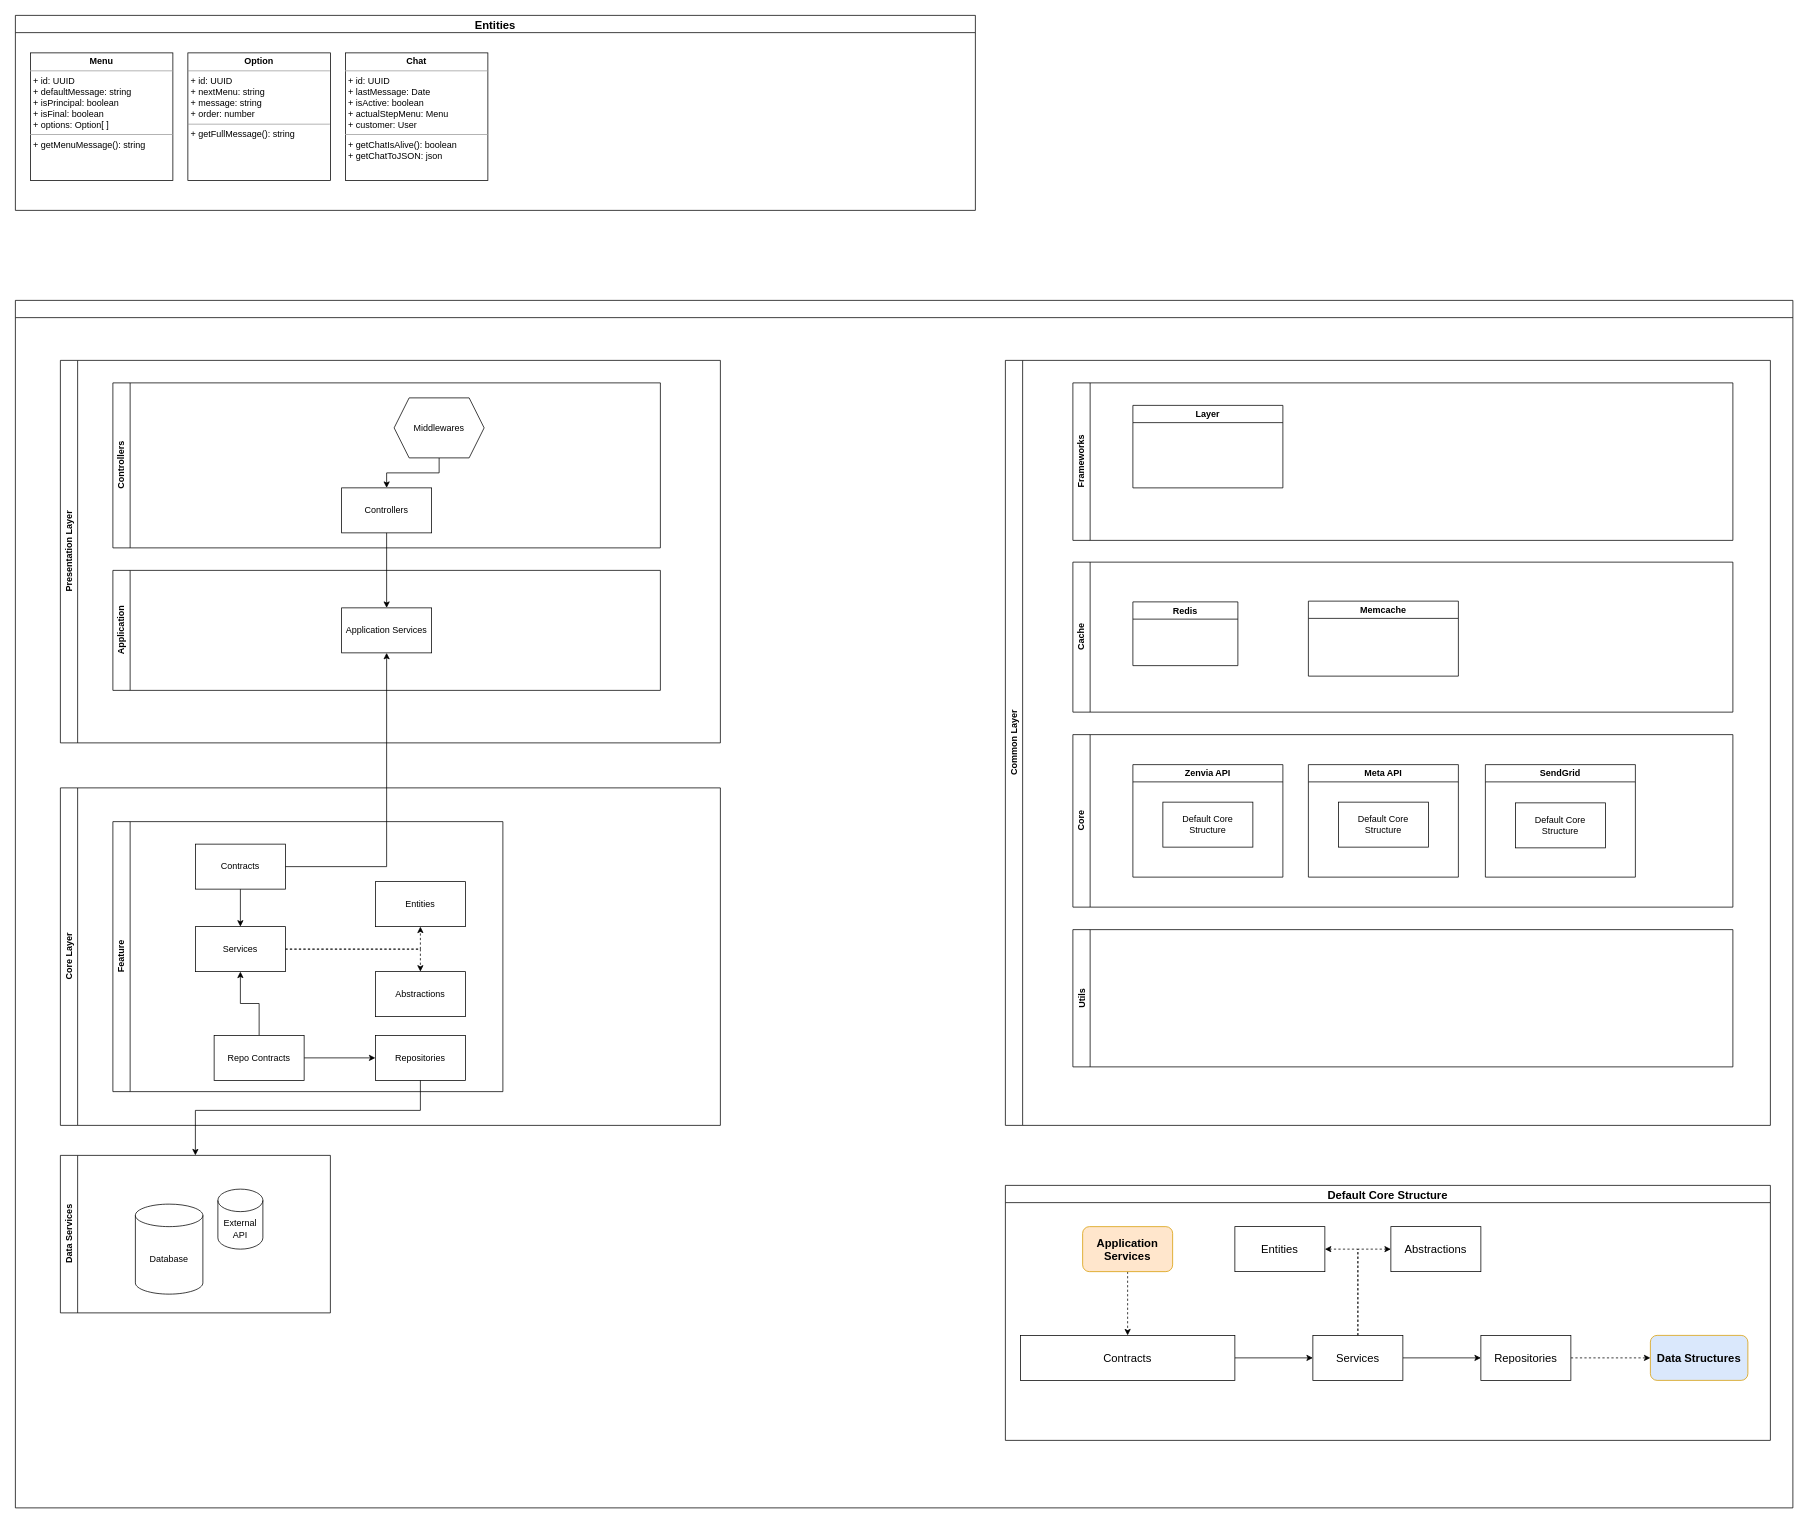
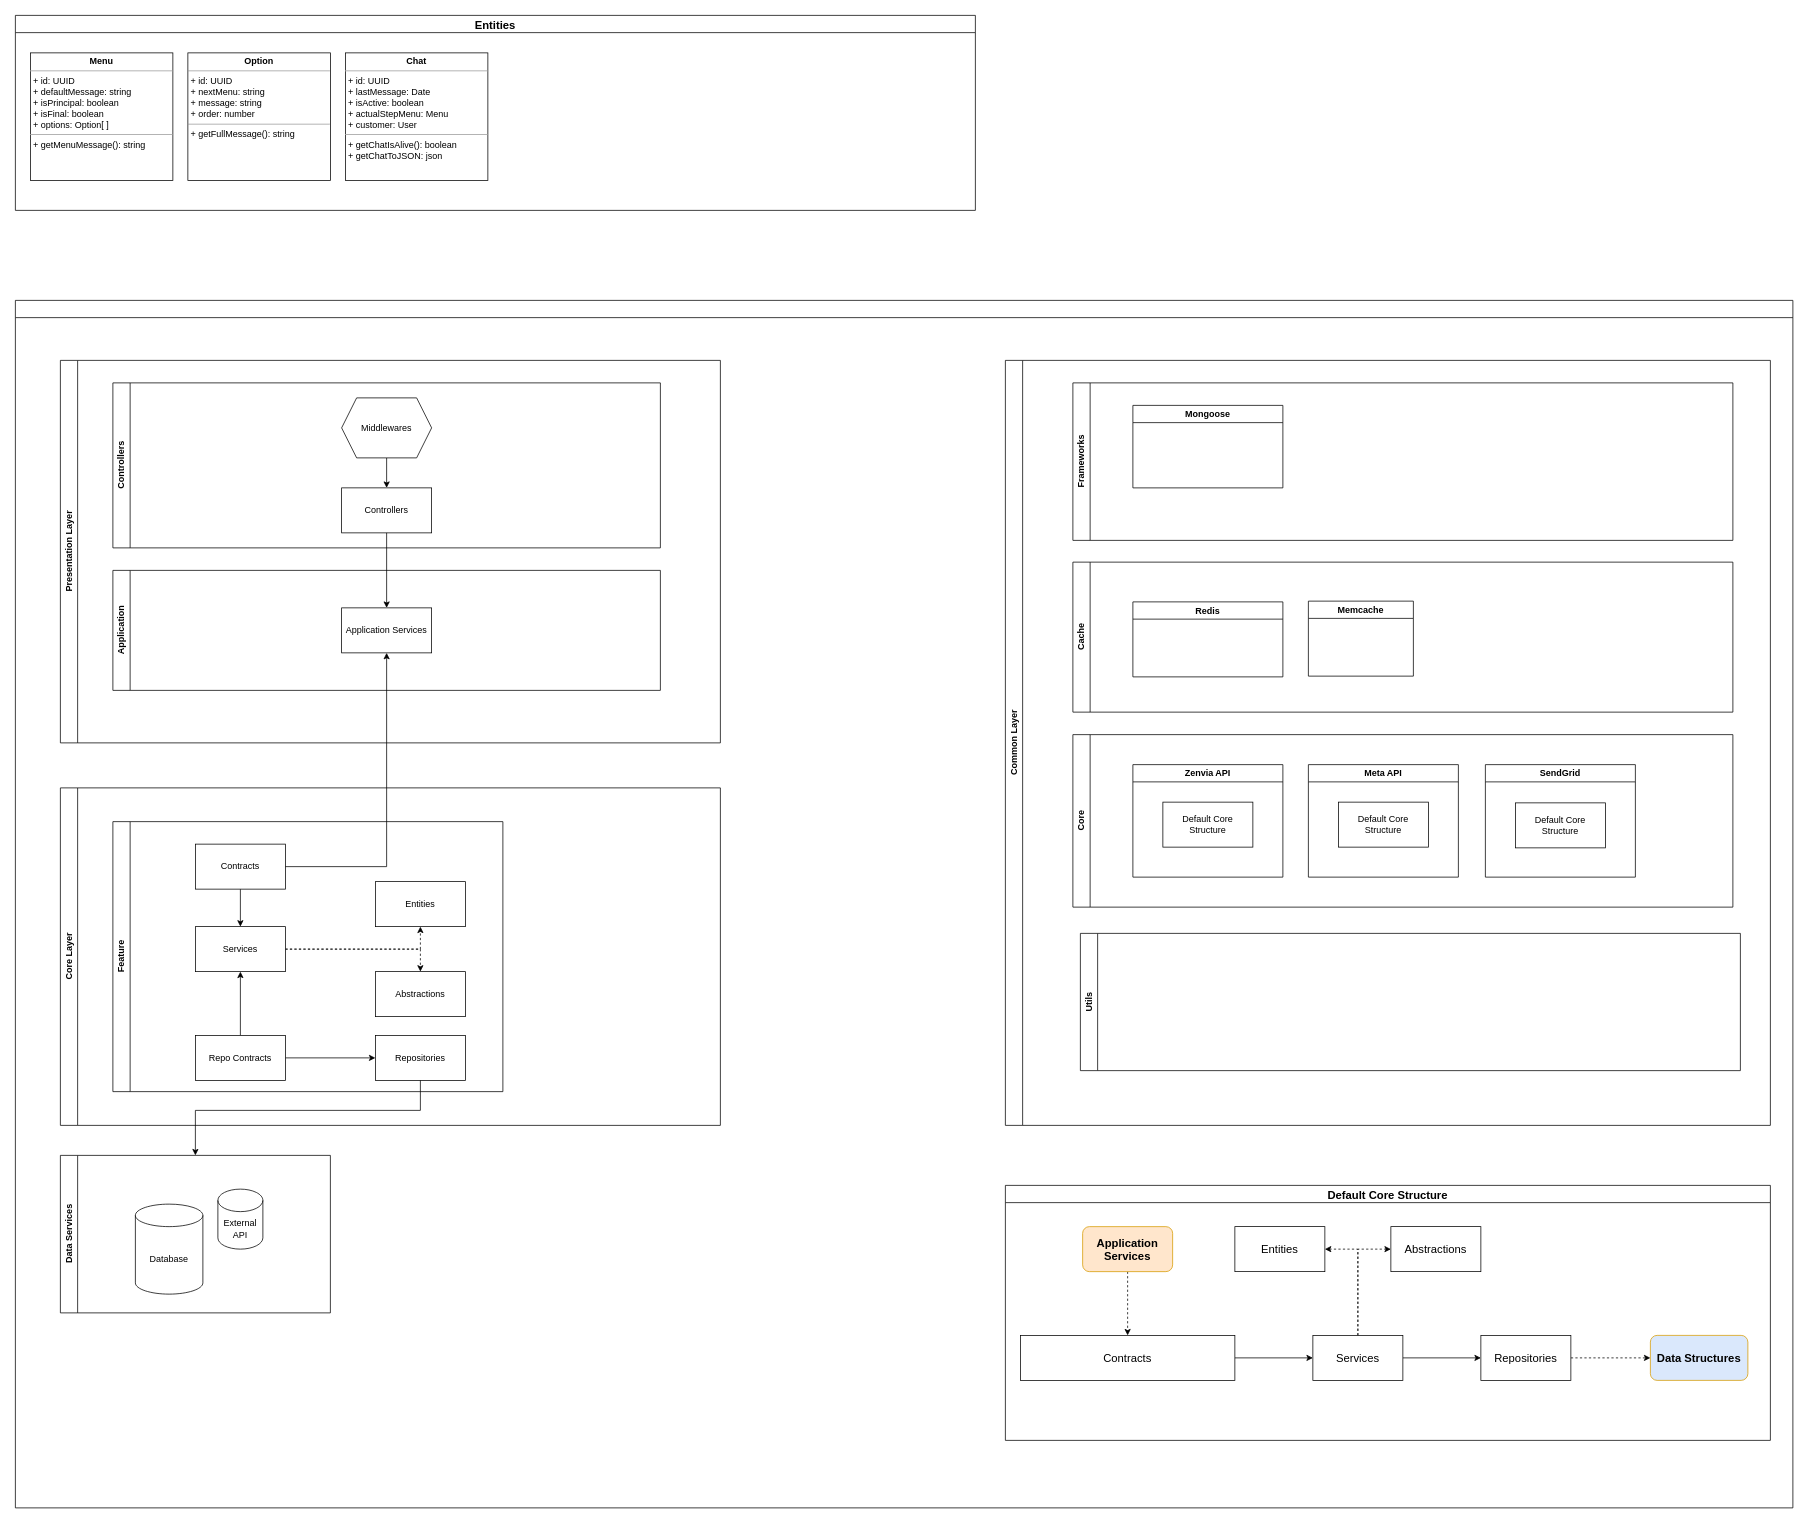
node "Layer": label "Layer" -> "Mongoose"
node "Middlewares": moved (439, 428) -> (387, 428)
node "Redis": size 105x64 -> 150x75
node "Memcache": size 150x75 -> 105x75
node "Utils": moved (1403, 998) -> (1410, 1002)
node "Repo Contracts": moved (259, 1058) -> (240, 1058)
